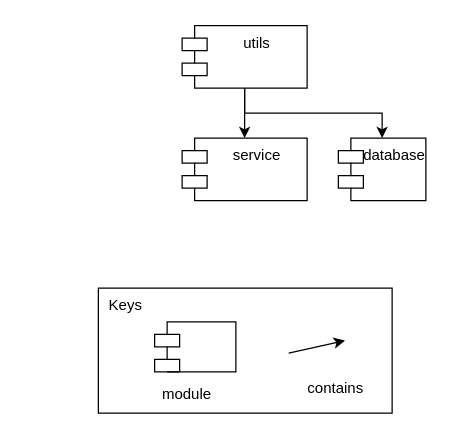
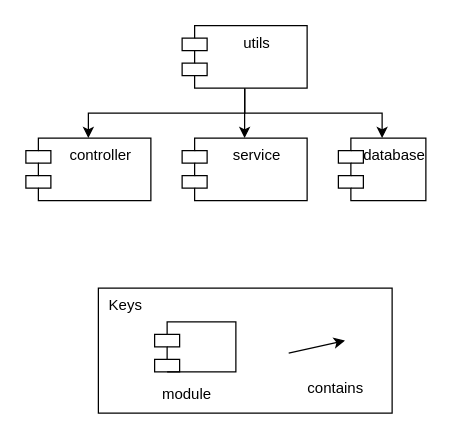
edge "utils" -> "controller": added
node "controller": added
